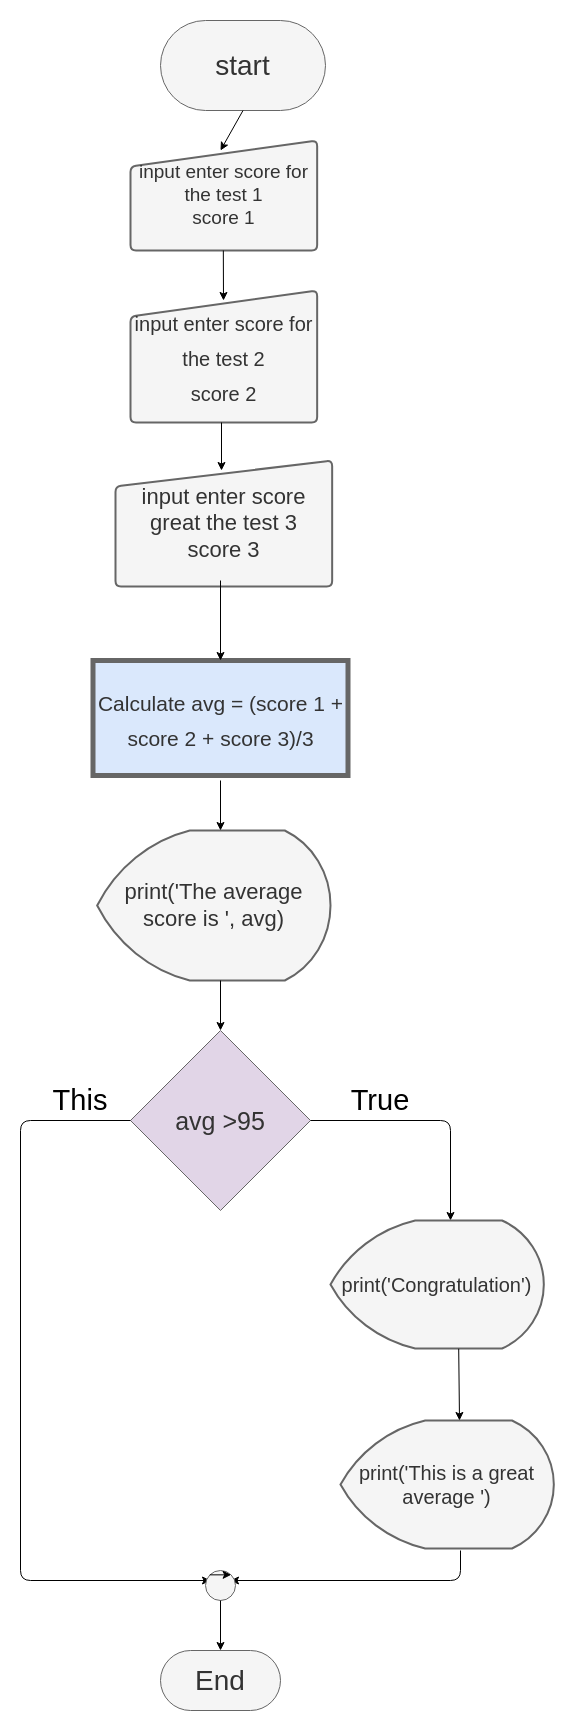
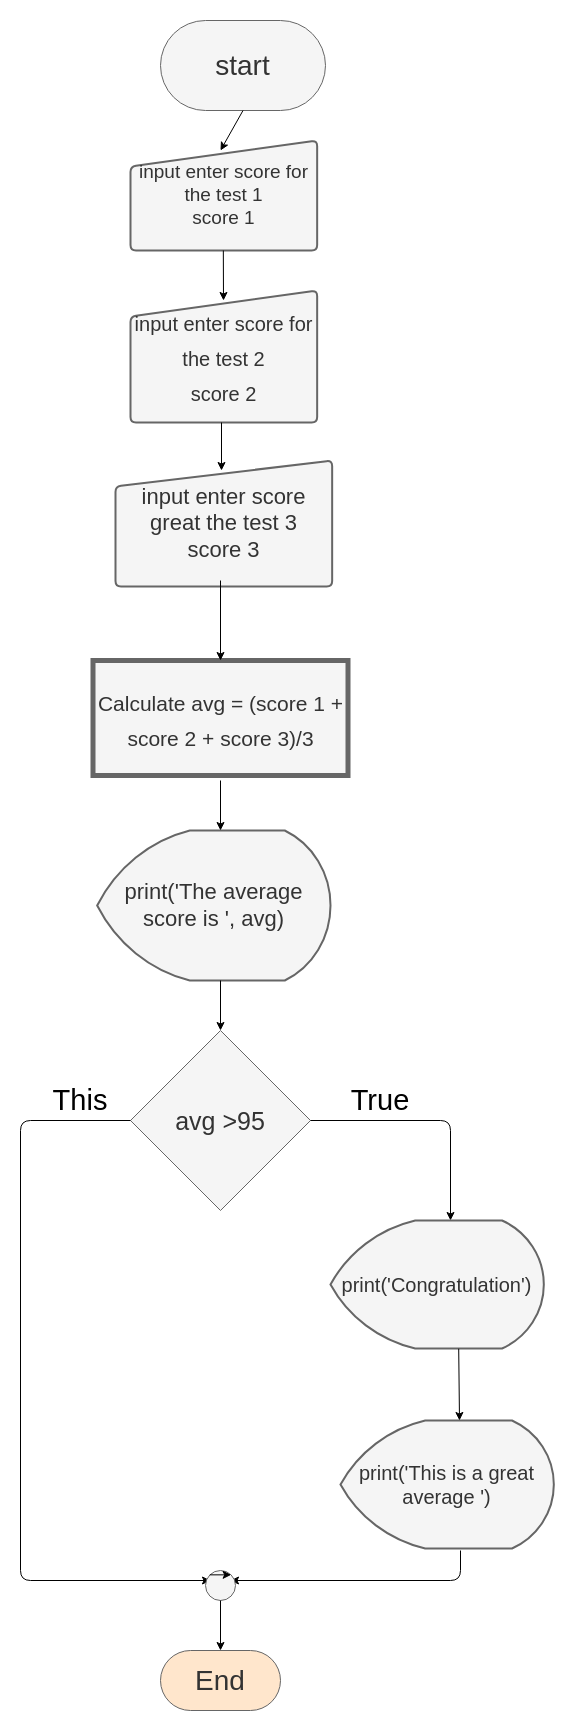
node "Calculate avg = (score 1 + score 2 + score 3)/3": fillcolor #dae8fc -> #f5f5f5
node "avg >95": fillcolor #e1d5e7 -> #f5f5f5
node "End": fillcolor #f5f5f5 -> #ffe6cc
